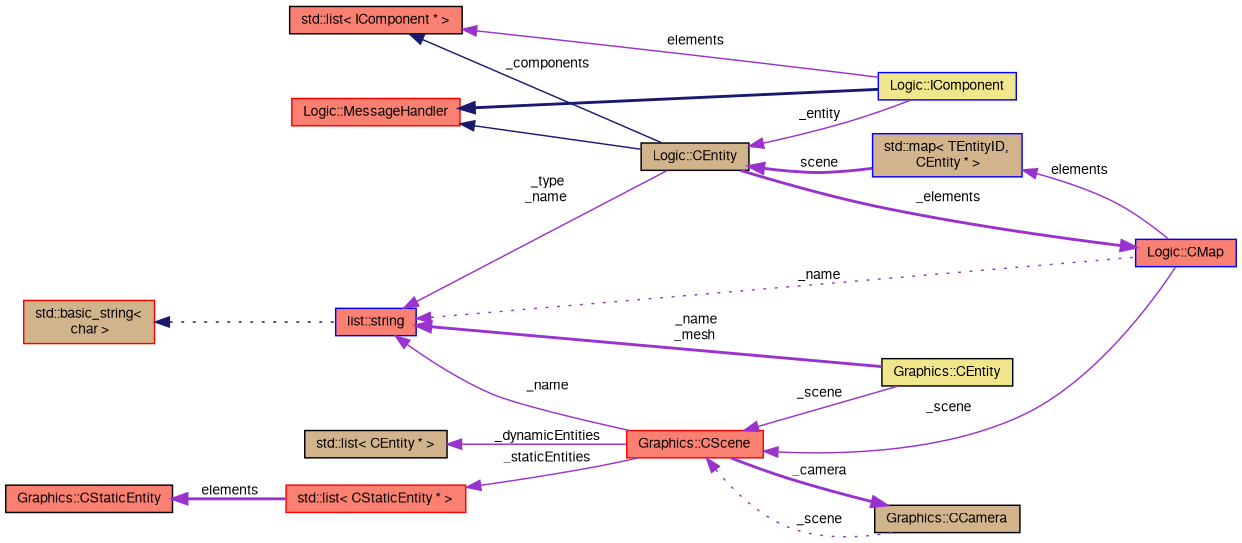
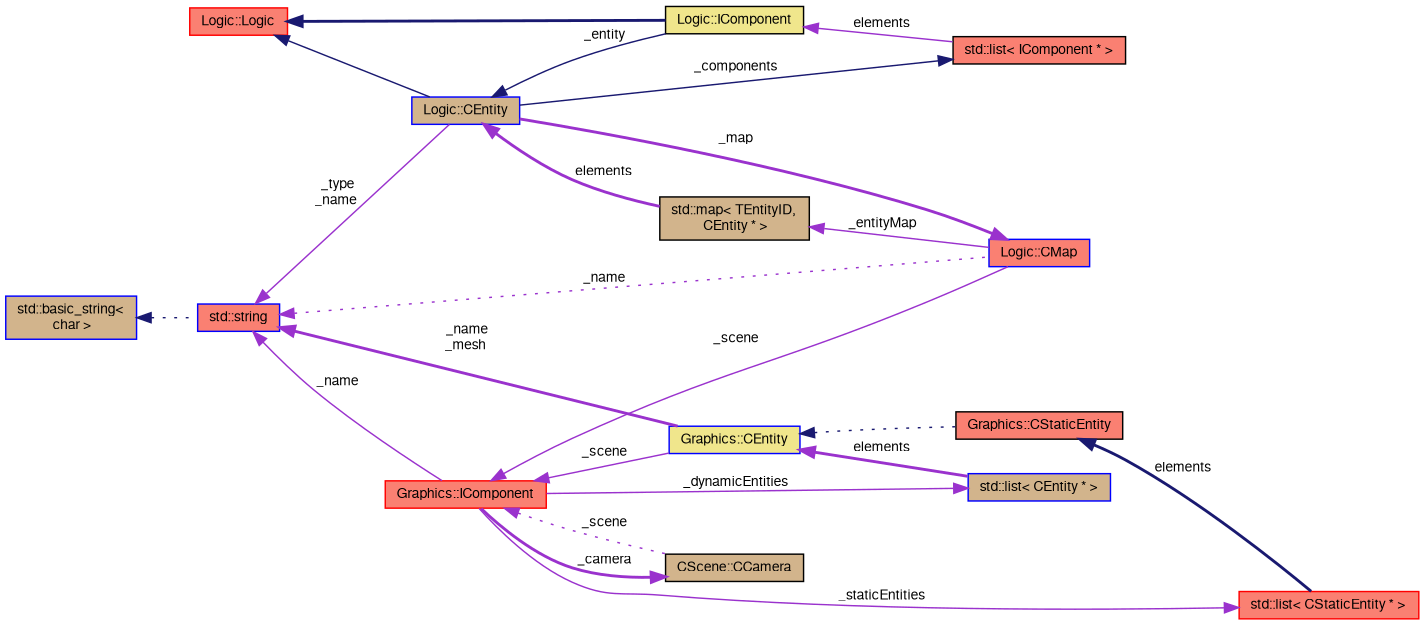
edge "Logic::IComponent" -> "std::list< IComponent * >": reversed
node "Logic::IComponent": color blue -> black
node "Logic::MessageHandler": label "Logic::MessageHandler" -> "Logic::Logic"
edge "Logic::IComponent" -> "Logic::CEntity": color darkorchid3 -> midnightblue
node "std::map< TEntityID, CEntity * >": color blue -> black
node "Logic::CEntity": color black -> blue
edge "std::map< TEntityID, CEntity * >" -> "Logic::CEntity": label " scene" -> " elements"
edge "Logic::CMap" -> "std::map< TEntityID, CEntity * >": label " elements" -> " _entityMap"
edge "Logic::CEntity" -> "Logic::CMap": label " _elements" -> " _map"
node "std::basic_string< char >": color red -> blue
node "list::string": label "list::string" -> "std::string"
node "Graphics::CEntity": color black -> blue
edge "Graphics::CStaticEntity" -> "Graphics::CEntity": added
node "std::list< CEntity * >": color black -> blue
node "Graphics::CScene": label "Graphics::CScene" -> "Graphics::IComponent"
edge "std::list< CEntity * >" -> "Graphics::CEntity": added, label "elements"
edge "std::list< CStaticEntity * >" -> "Graphics::CStaticEntity": color darkorchid3 -> midnightblue
node "Graphics::CCamera": label "Graphics::CCamera" -> "CScene::CCamera"
